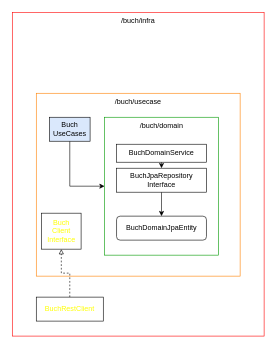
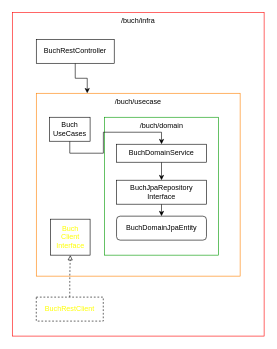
node "BuchRestController": added
edge "BuchRestController" -> "/buch/usecase": added
node "Buch UseCases": fillcolor #dae8fc -> #ffffff
node "BuchJpaRepository Interface": moved (162, 180) -> (162, 192)
edge "Buch UseCases" -> "/buch/domain": now "Buch UseCases" -> "BuchDomainService"
node "Buch Client Interface": moved (61, 231) -> (70, 237)
node "BuchRestClient": style solid -> dashed
